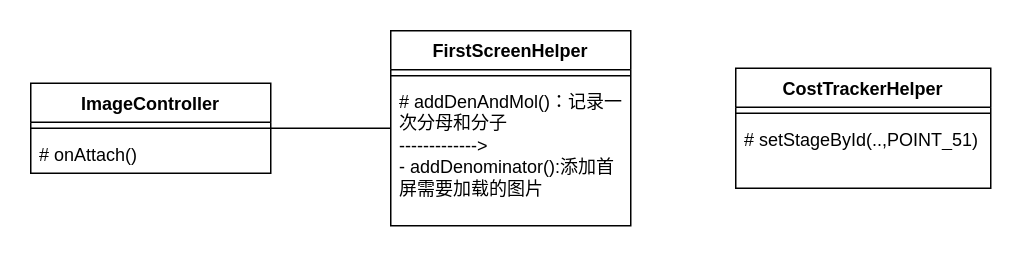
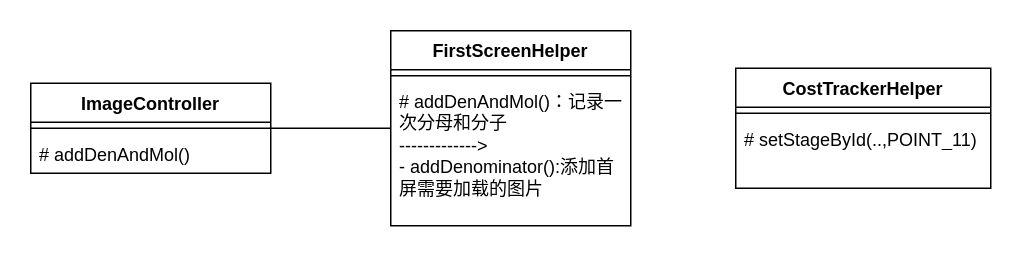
node "# setStageById(..,POINT_51)": label "# setStageById(..,POINT_51)" -> "# setStageById(..,POINT_11)"
node "# onAttach()": label "# onAttach()" -> "# addDenAndMol()"
